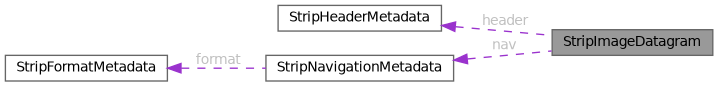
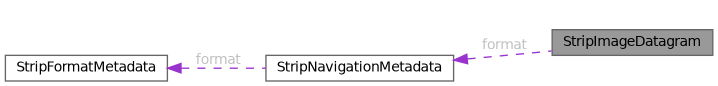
node "StripHeaderMetadata": removed
edge "StripImageDatagram" -> "StripNavigationMetadata": label " nav" -> " format"
